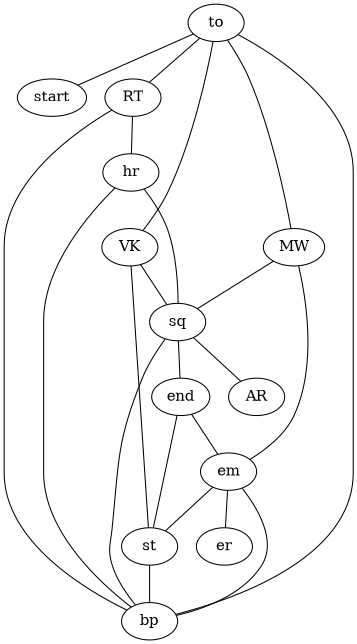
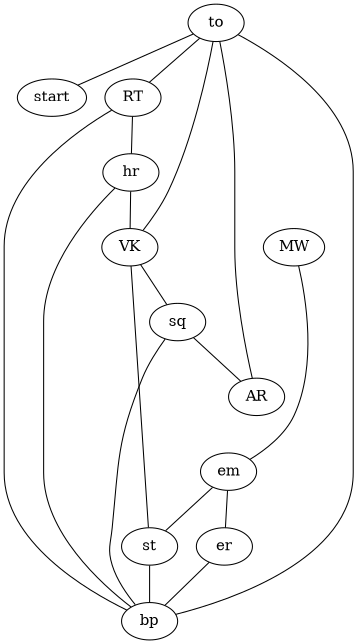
edge "to" -- "MW": now "to" -- "AR"
edge "hr" -- "sq": now "hr" -- "VK"
edge "MW" -- "sq": removed
node "end": removed
edge "em" -- "bp": now "er" -- "bp"
